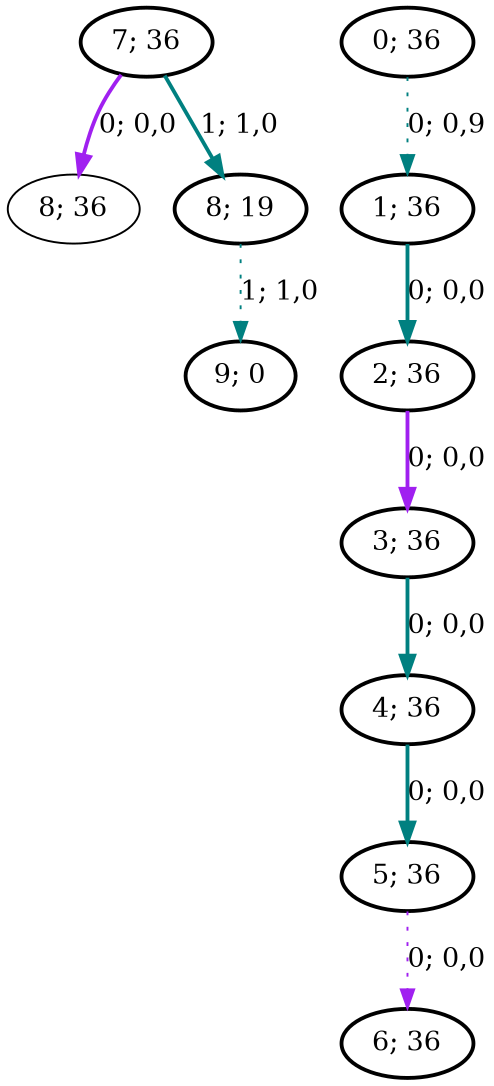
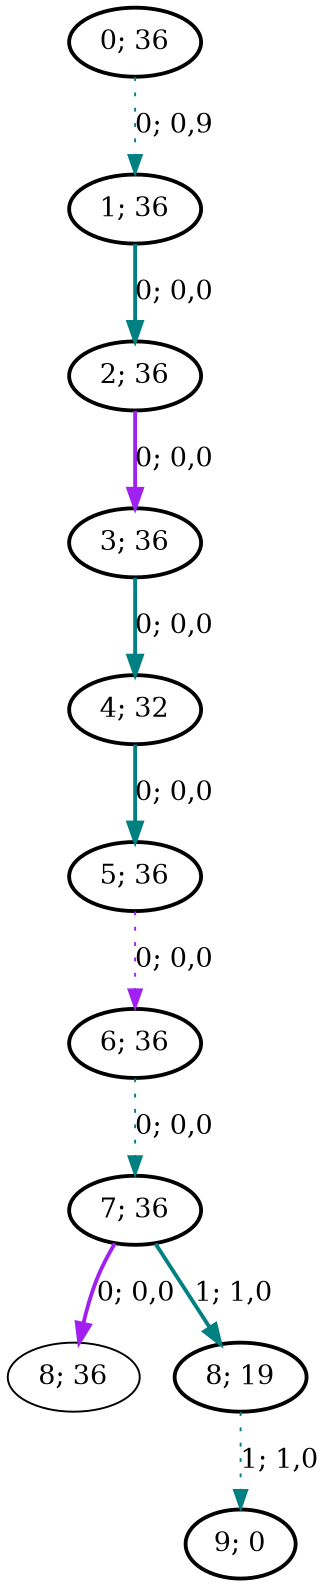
node "4; 36": label "4; 36" -> "4; 32"
edge "6; 36" -> "7; 36": added, label "0; 0,0"
